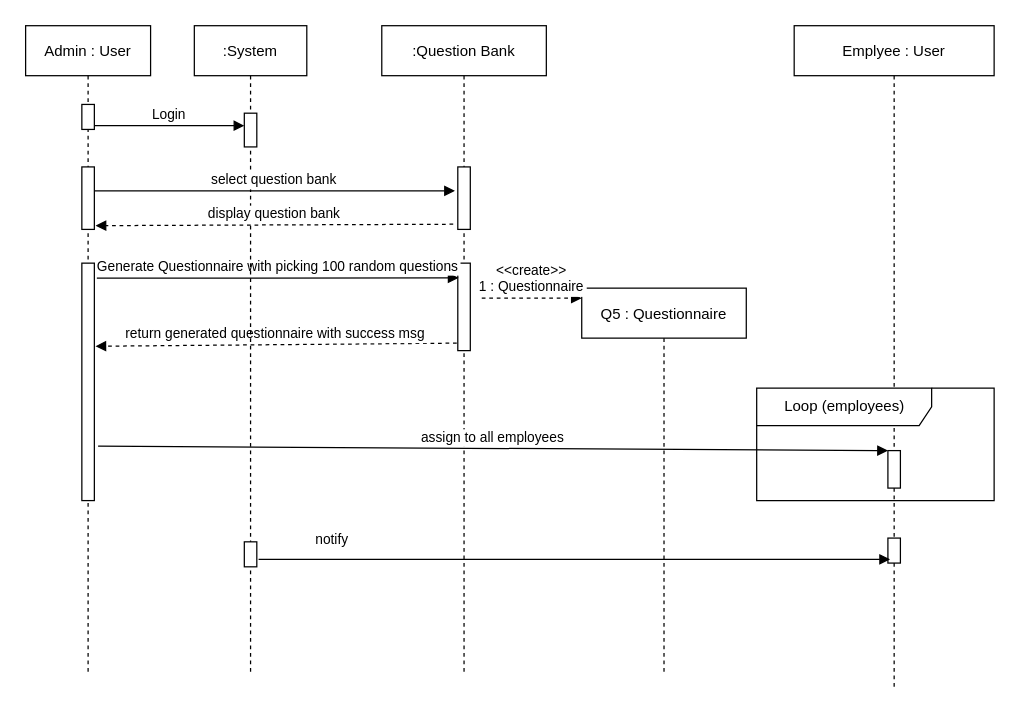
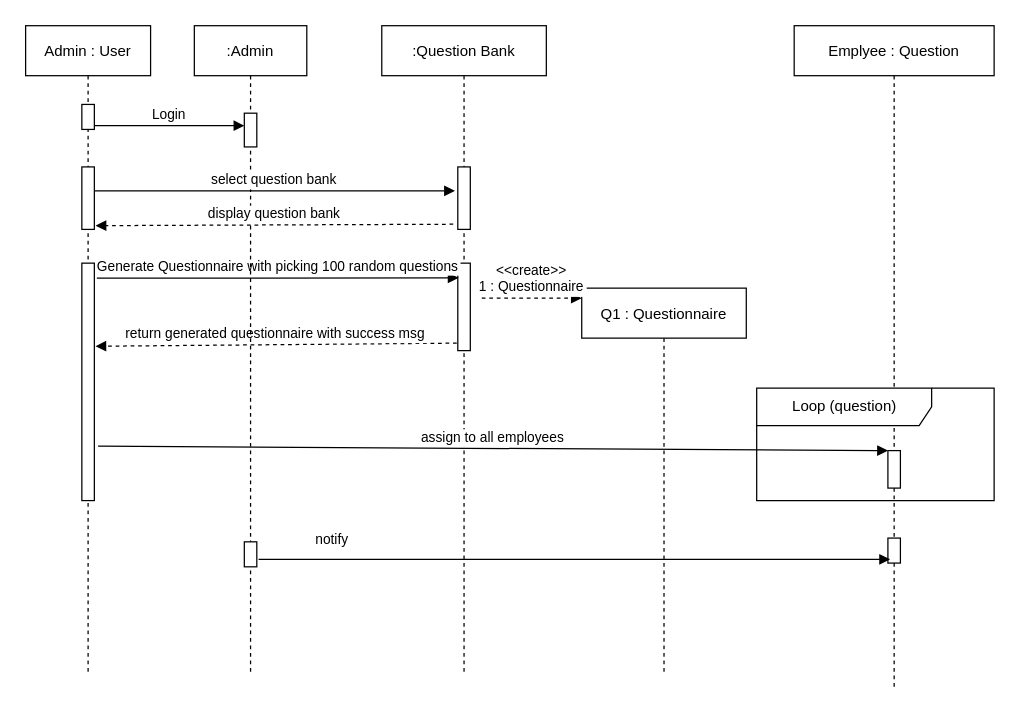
node ":System": label ":System" -> ":Admin"
node "Emplyee : User": label "Emplyee : User" -> "Emplyee : Question"
node "Q5 : Questionnaire": label "Q5 : Questionnaire" -> "Q1 : Questionnaire"
node "Loop (employees)": label "Loop (employees)" -> "Loop (question)"
